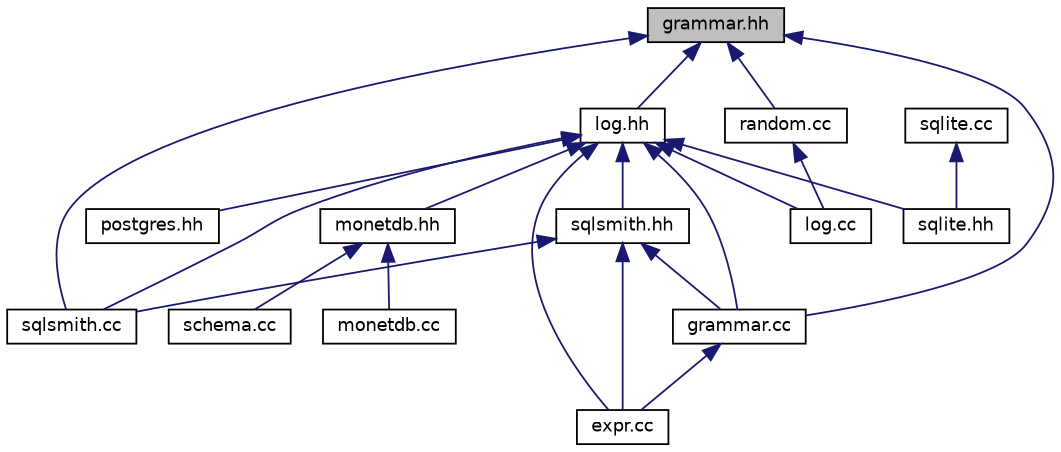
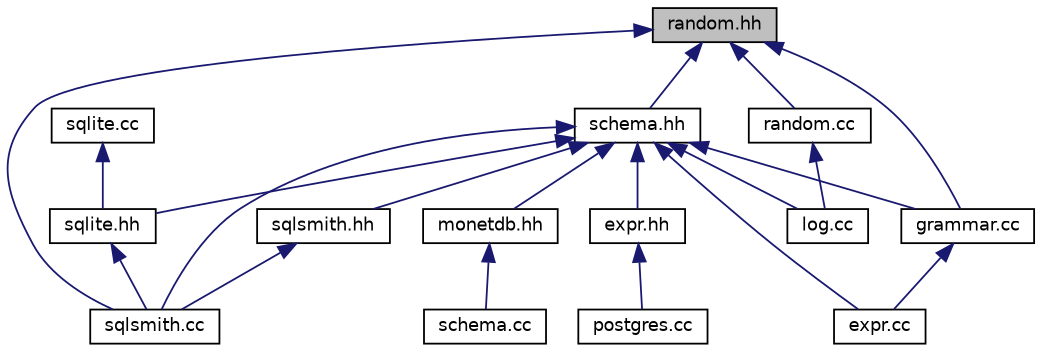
node "grammar.hh": label "grammar.hh" -> "random.hh"
node "log.hh": label "log.hh" -> "schema.hh"
node "postgres.hh": label "postgres.hh" -> "expr.hh"
edge "grammar.cc" -> "sqlsmith.hh": removed
edge "sqlsmith.cc" -> "sqlite.hh": added
node "monetdb.cc": removed
node "postgres.cc": added
edge "expr.cc" -> "sqlsmith.hh": removed
